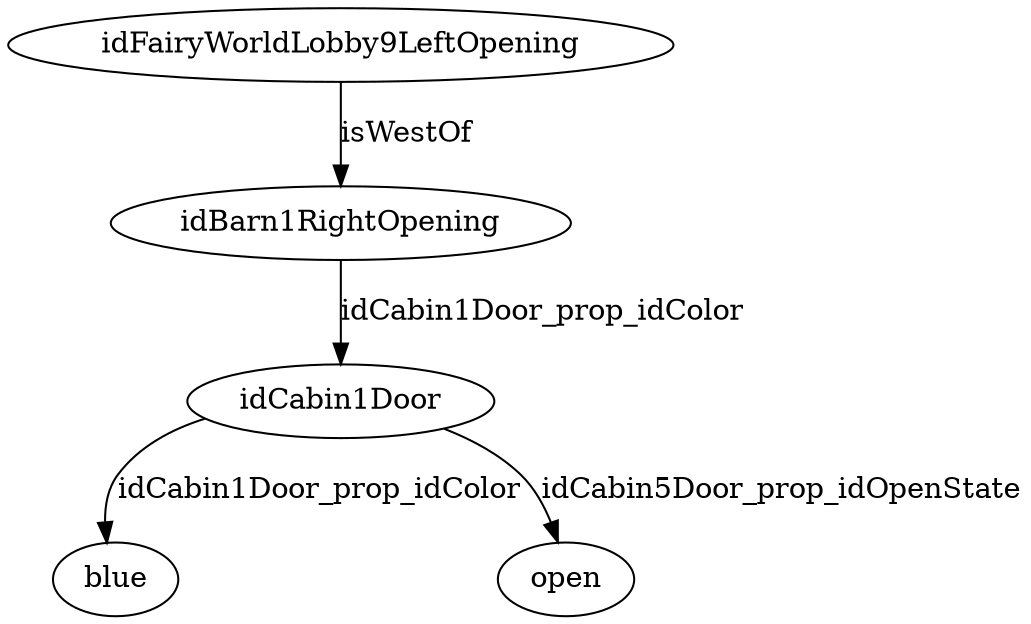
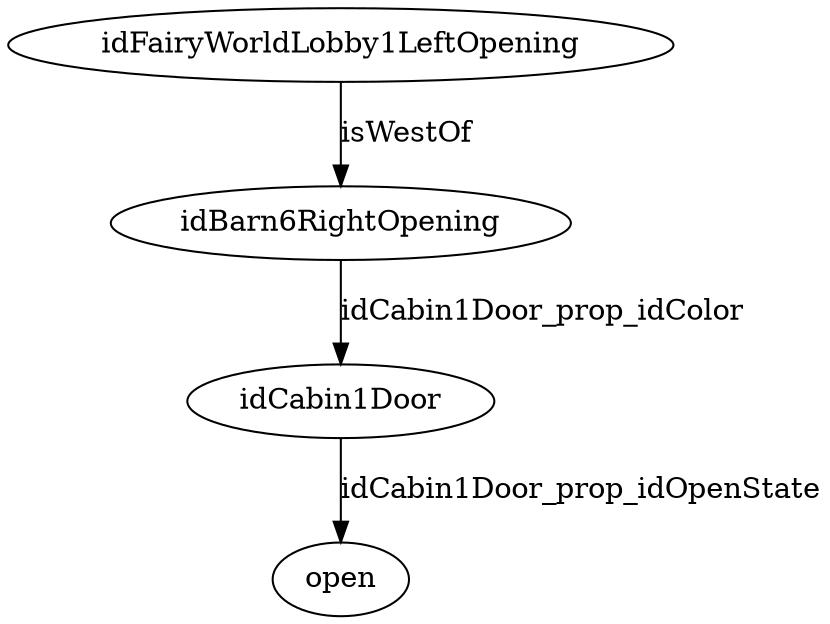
node "idFairyWorldLobby9LeftOpening": label "idFairyWorldLobby9LeftOpening" -> "idFairyWorldLobby1LeftOpening"
node "idBarn1RightOpening": label "idBarn1RightOpening" -> "idBarn6RightOpening"
edge "idCabin1Door" -> "open": label "idCabin5Door_prop_idOpenState" -> "idCabin1Door_prop_idOpenState"
node "blue": removed
